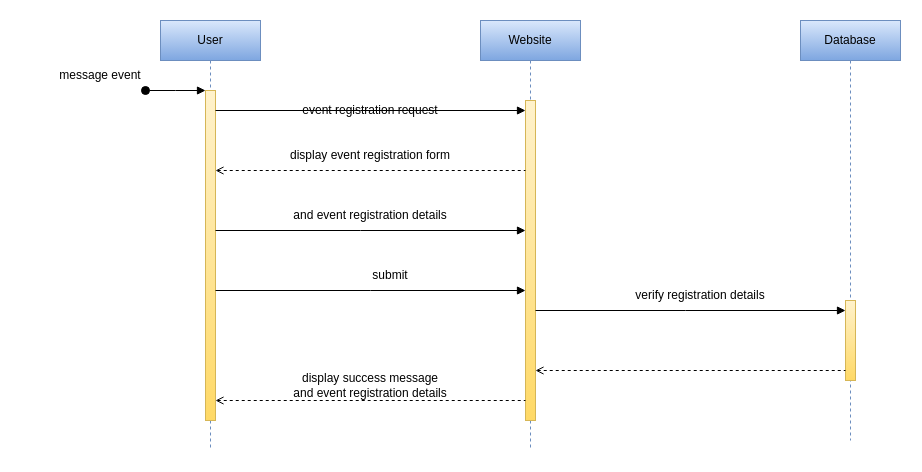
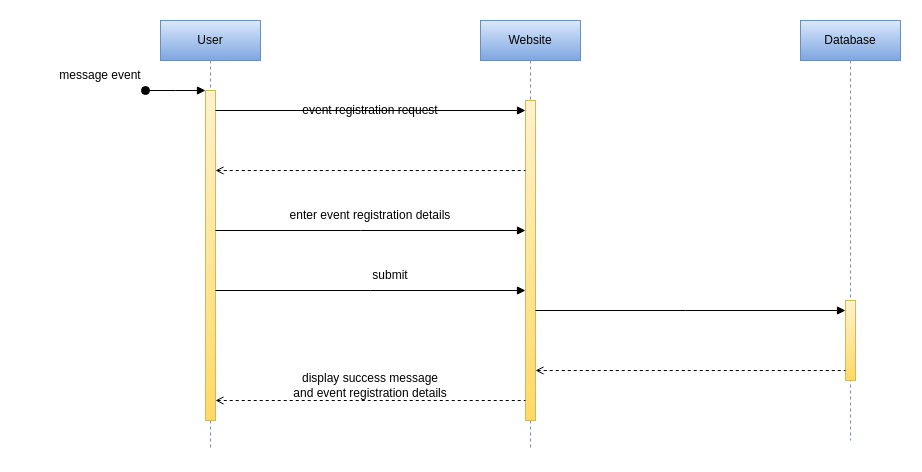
node "display event registration form": removed
node "and event registration details": label "and event registration details" -> "enter event registration details"
node "verify registration details": removed
